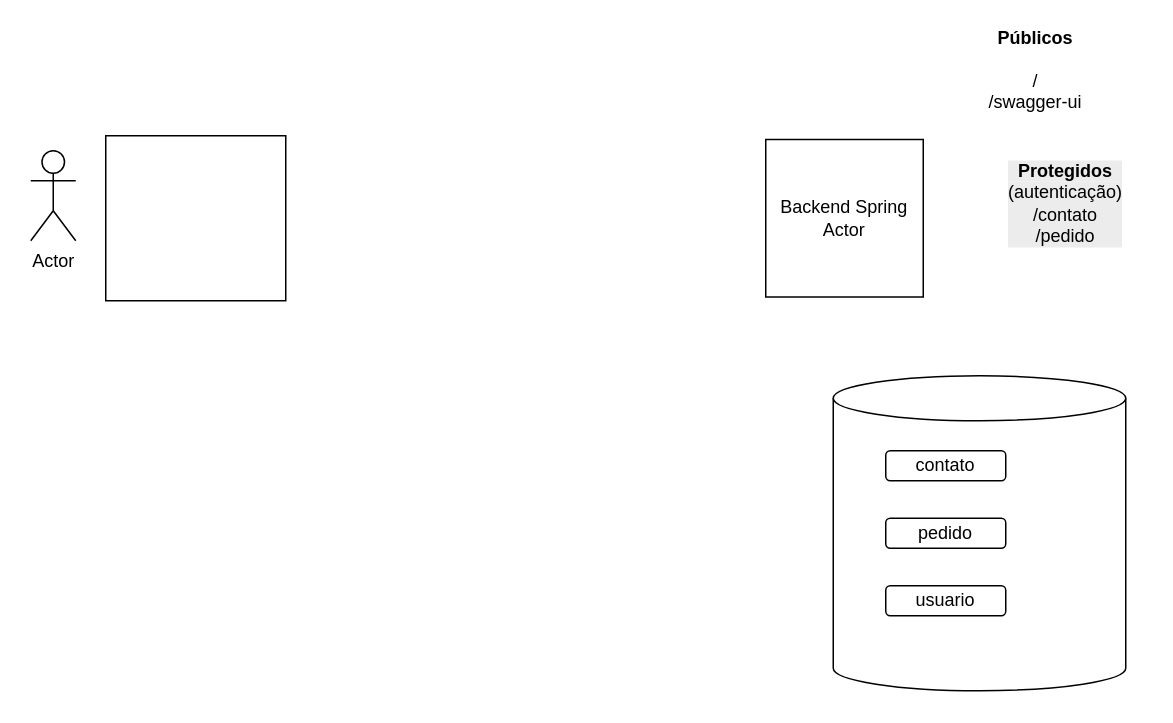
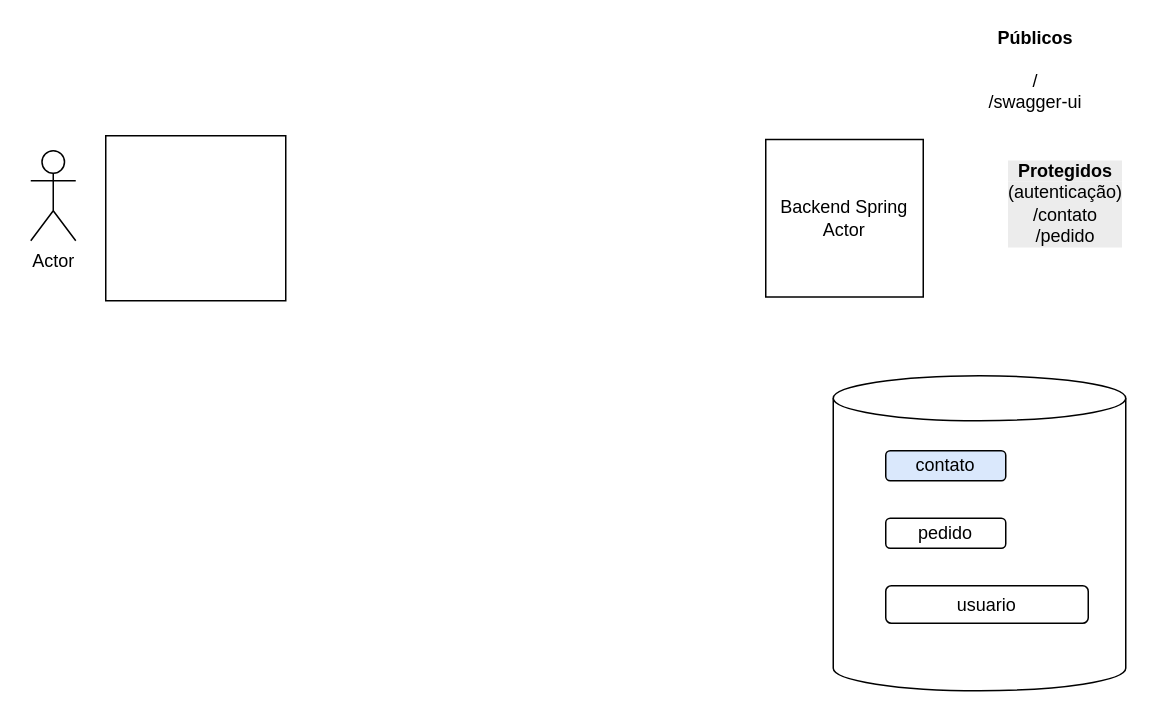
node "contato": fillcolor #ffffff -> #dae8fc
node "usuario": size 120x30 -> 203x38
